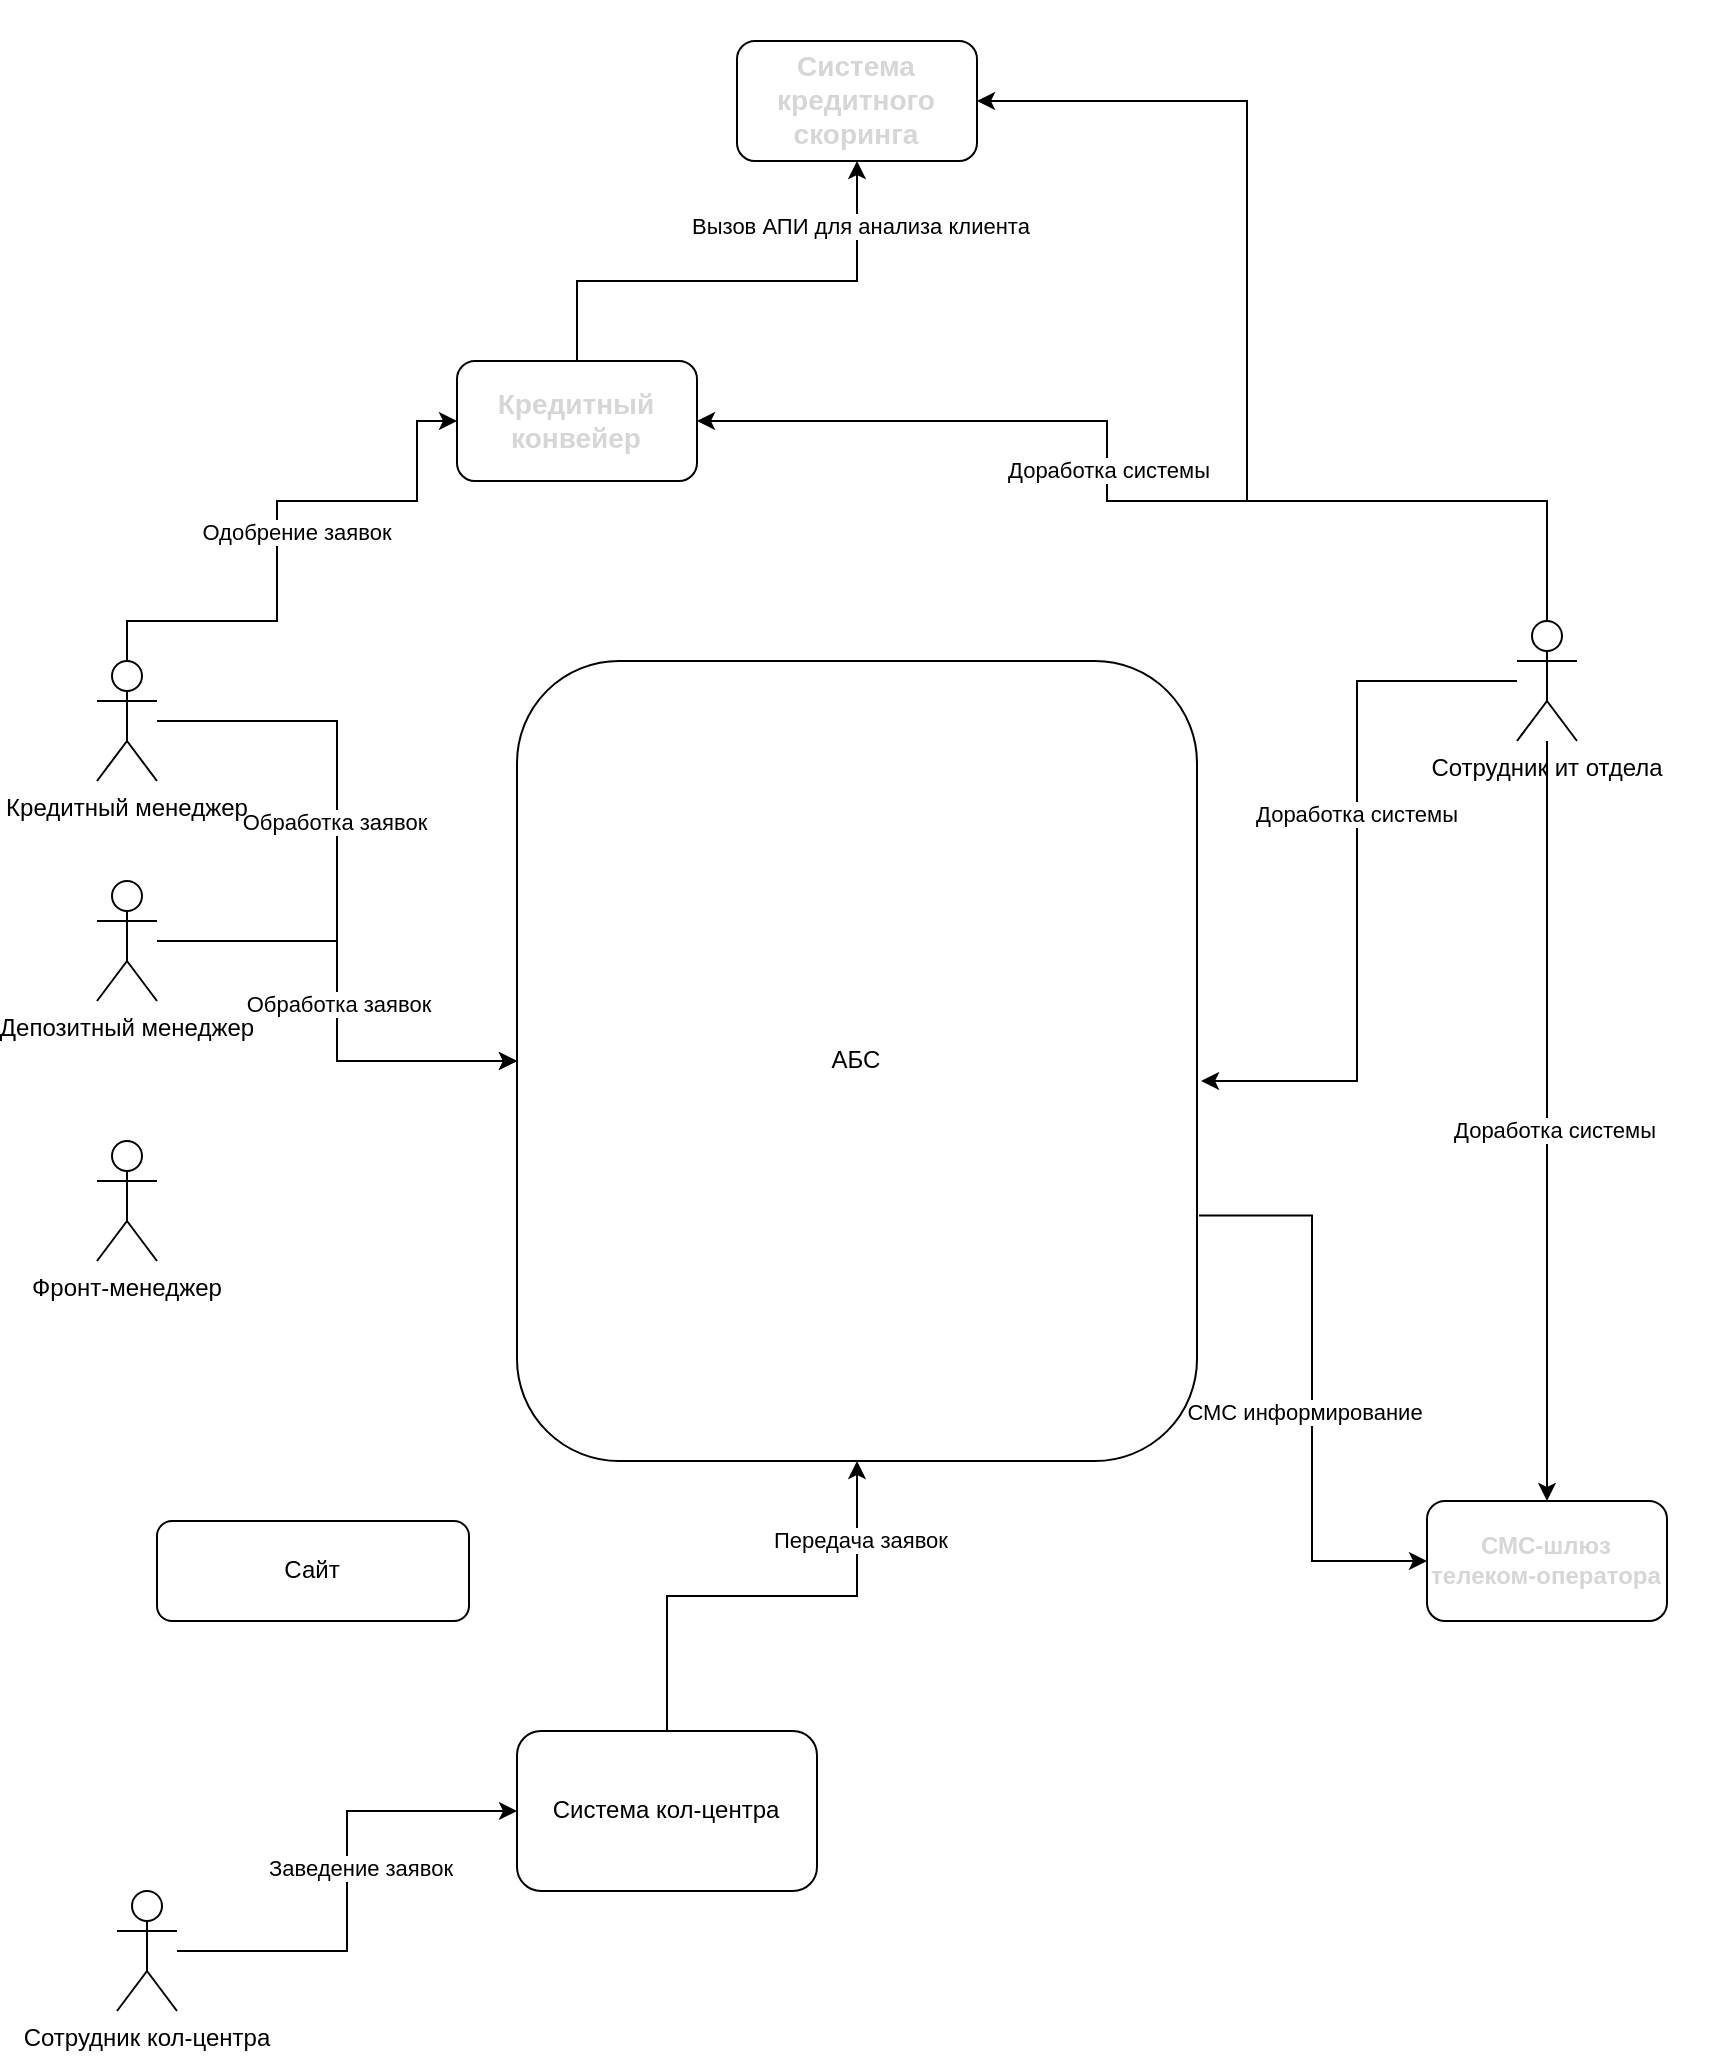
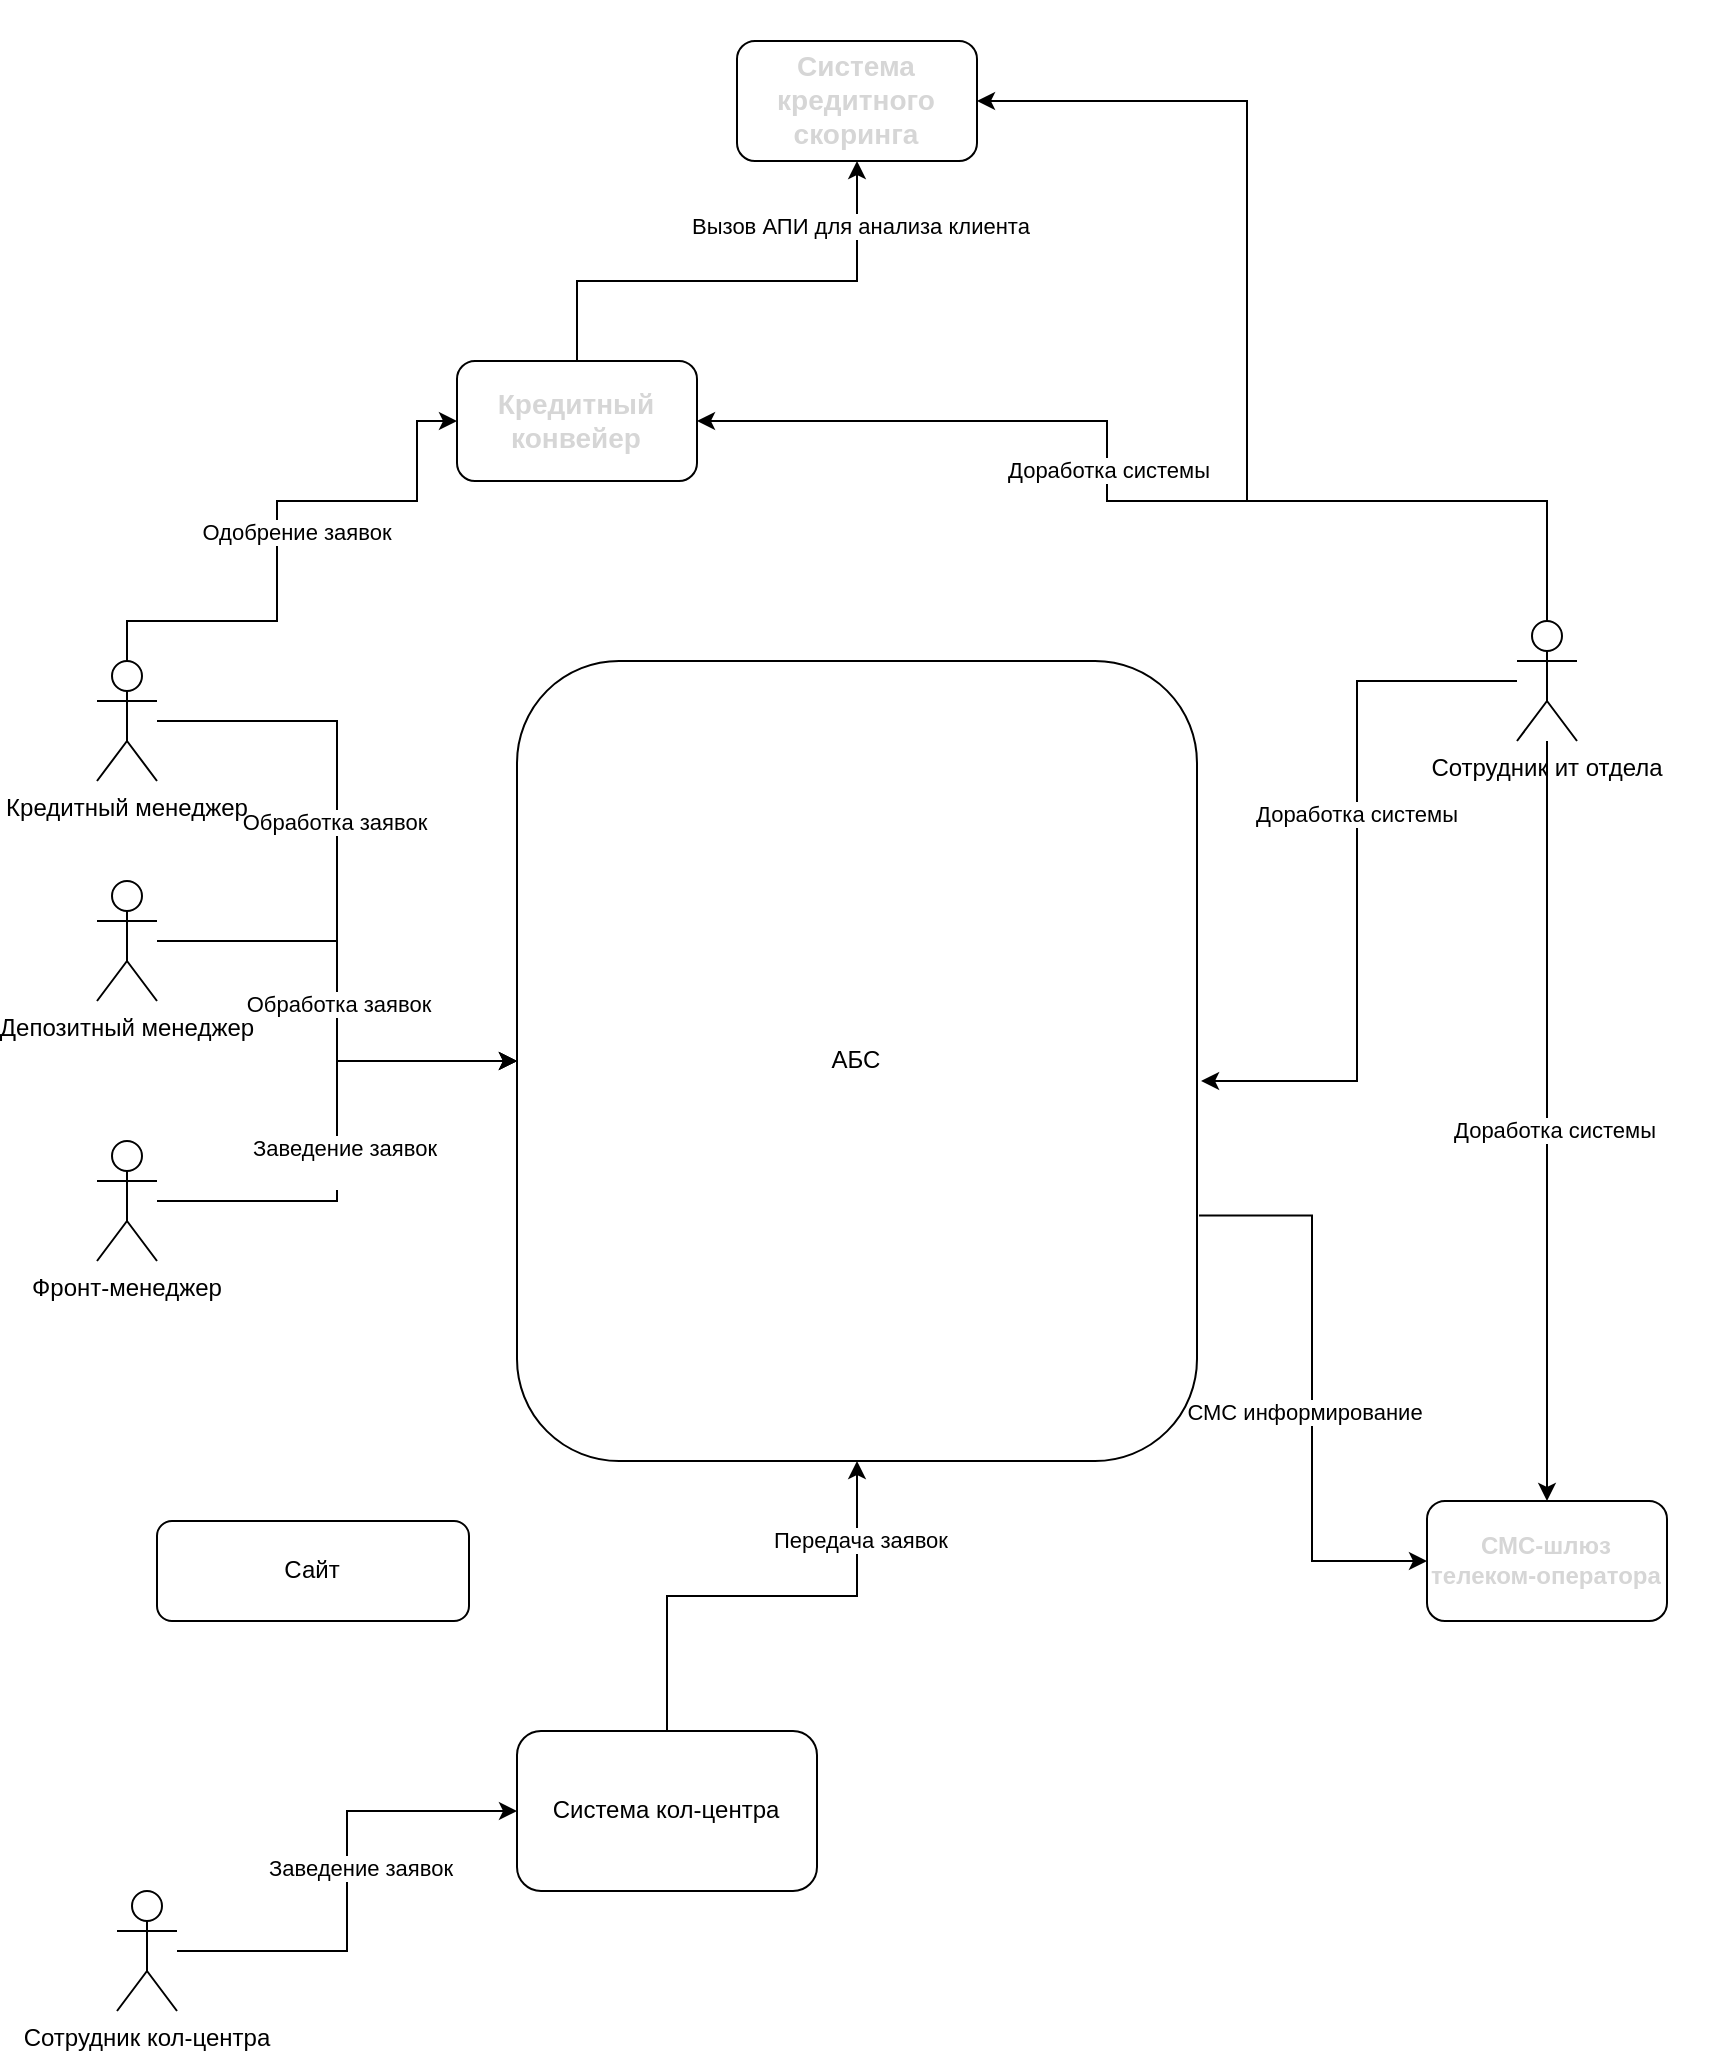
edge "Фронт-менеджер" -> "АБС": added, label "Заведение заявок"
